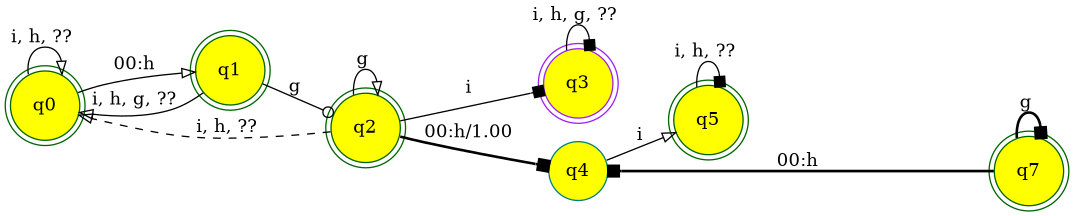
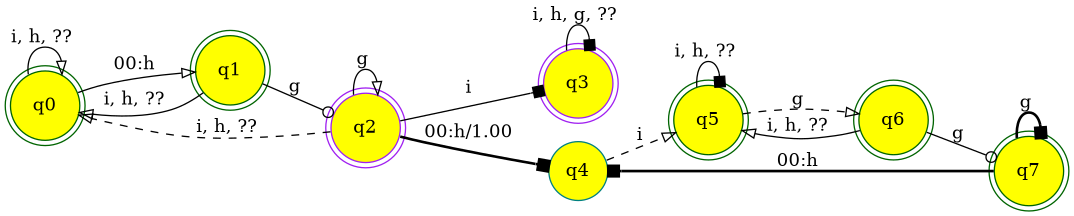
edge "q1" -> "q0": label "i, h, g, ?? " -> "i, h, ?? "
node "q6": added
node "q2": color darkgreen -> purple
edge "q4" -> "q5": style solid -> dashed
